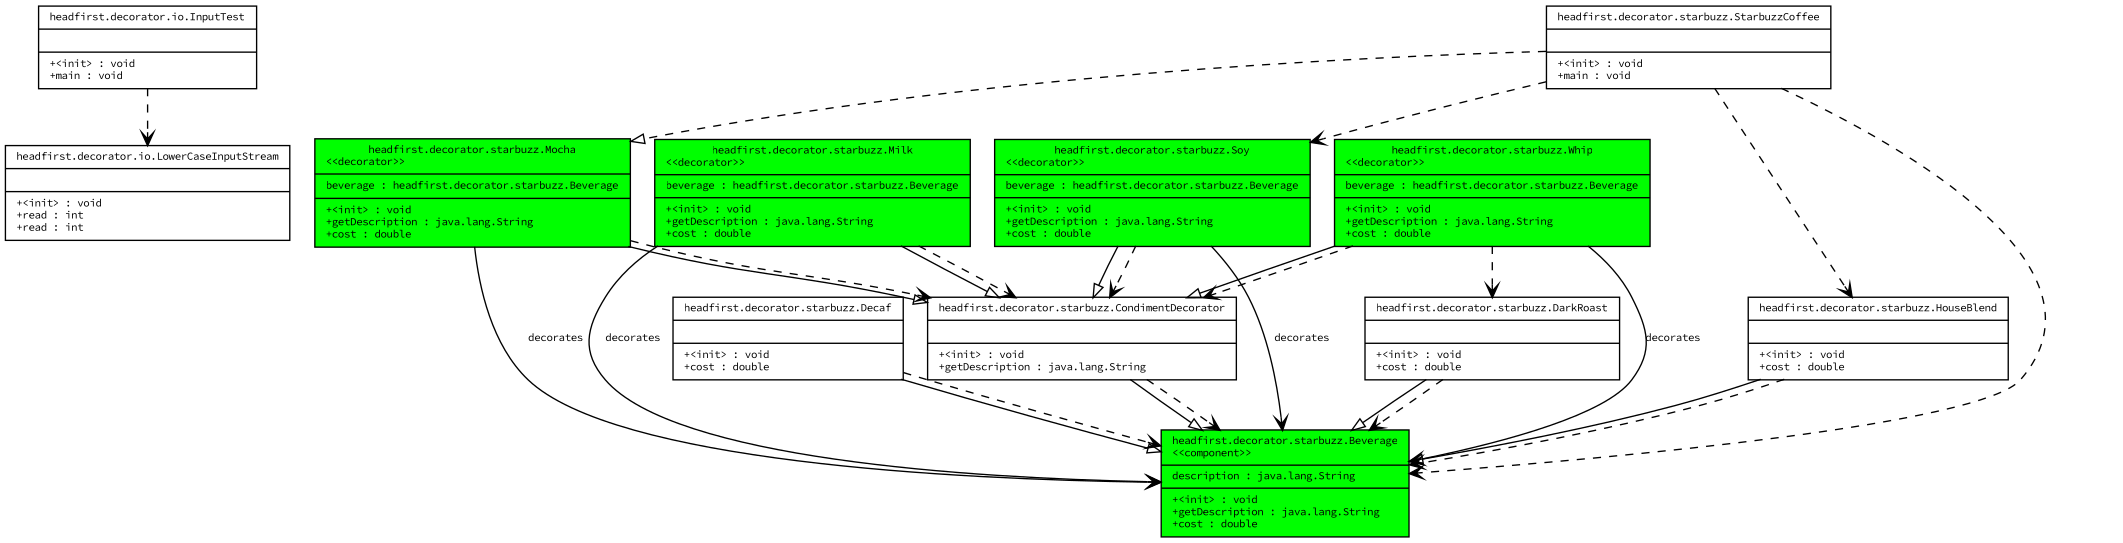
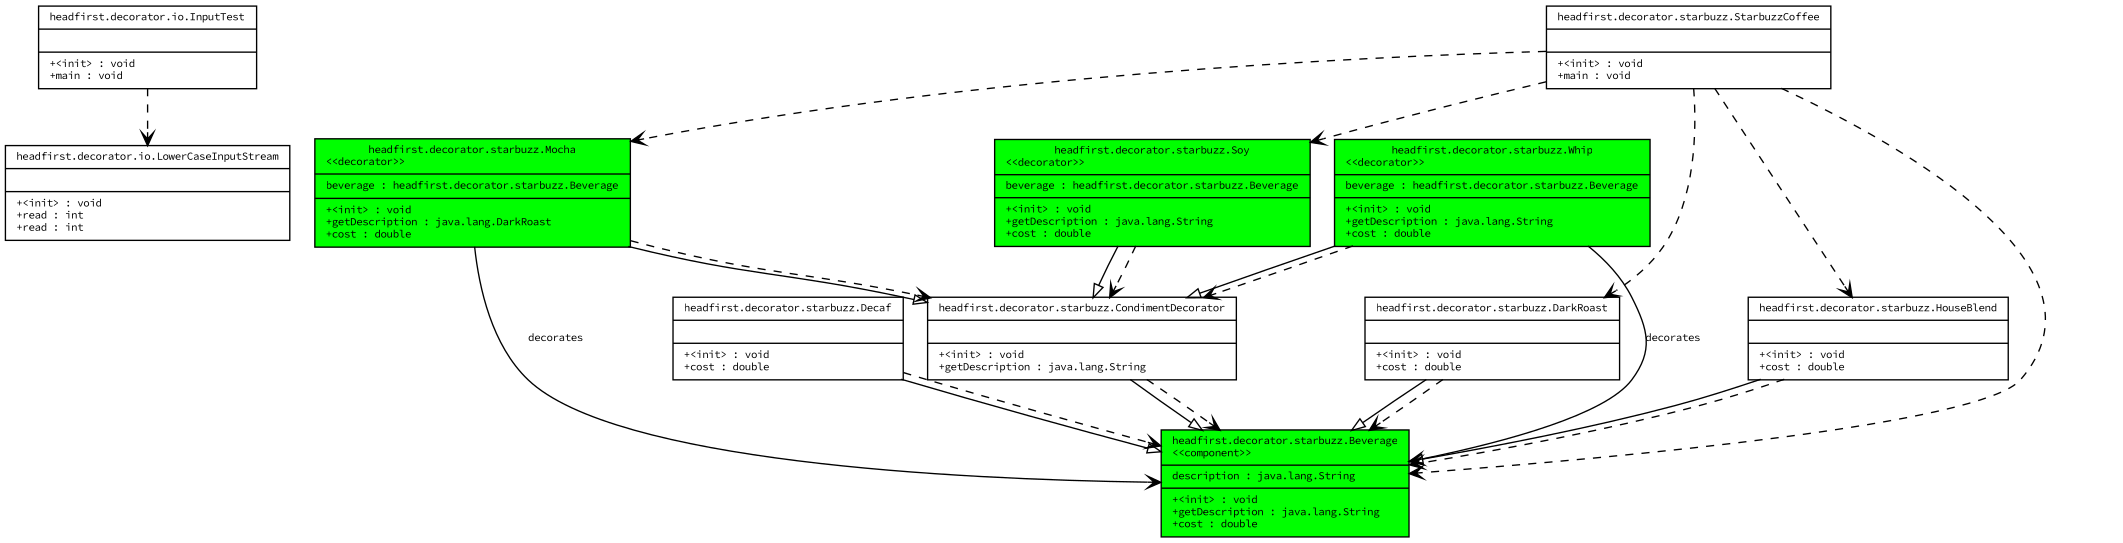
edge "headfirst.decorator.starbuzz.StarbuzzCoffee" -> "headfirst.decorator.starbuzz.Mocha": arrowhead empty -> vee
node "headfirst.decorator.starbuzz.Milk": removed
node "headfirst.decorator.starbuzz.Mocha": text "+getDescription : java.lang.String" -> "+getDescription : java.lang.DarkRoast"
edge "headfirst.decorator.starbuzz.Whip" -> "headfirst.decorator.starbuzz.DarkRoast": now "headfirst.decorator.starbuzz.StarbuzzCoffee" -> "headfirst.decorator.starbuzz.DarkRoast"
edge "headfirst.decorator.starbuzz.Soy" -> "headfirst.decorator.starbuzz.Beverage": removed, label "decorates"
